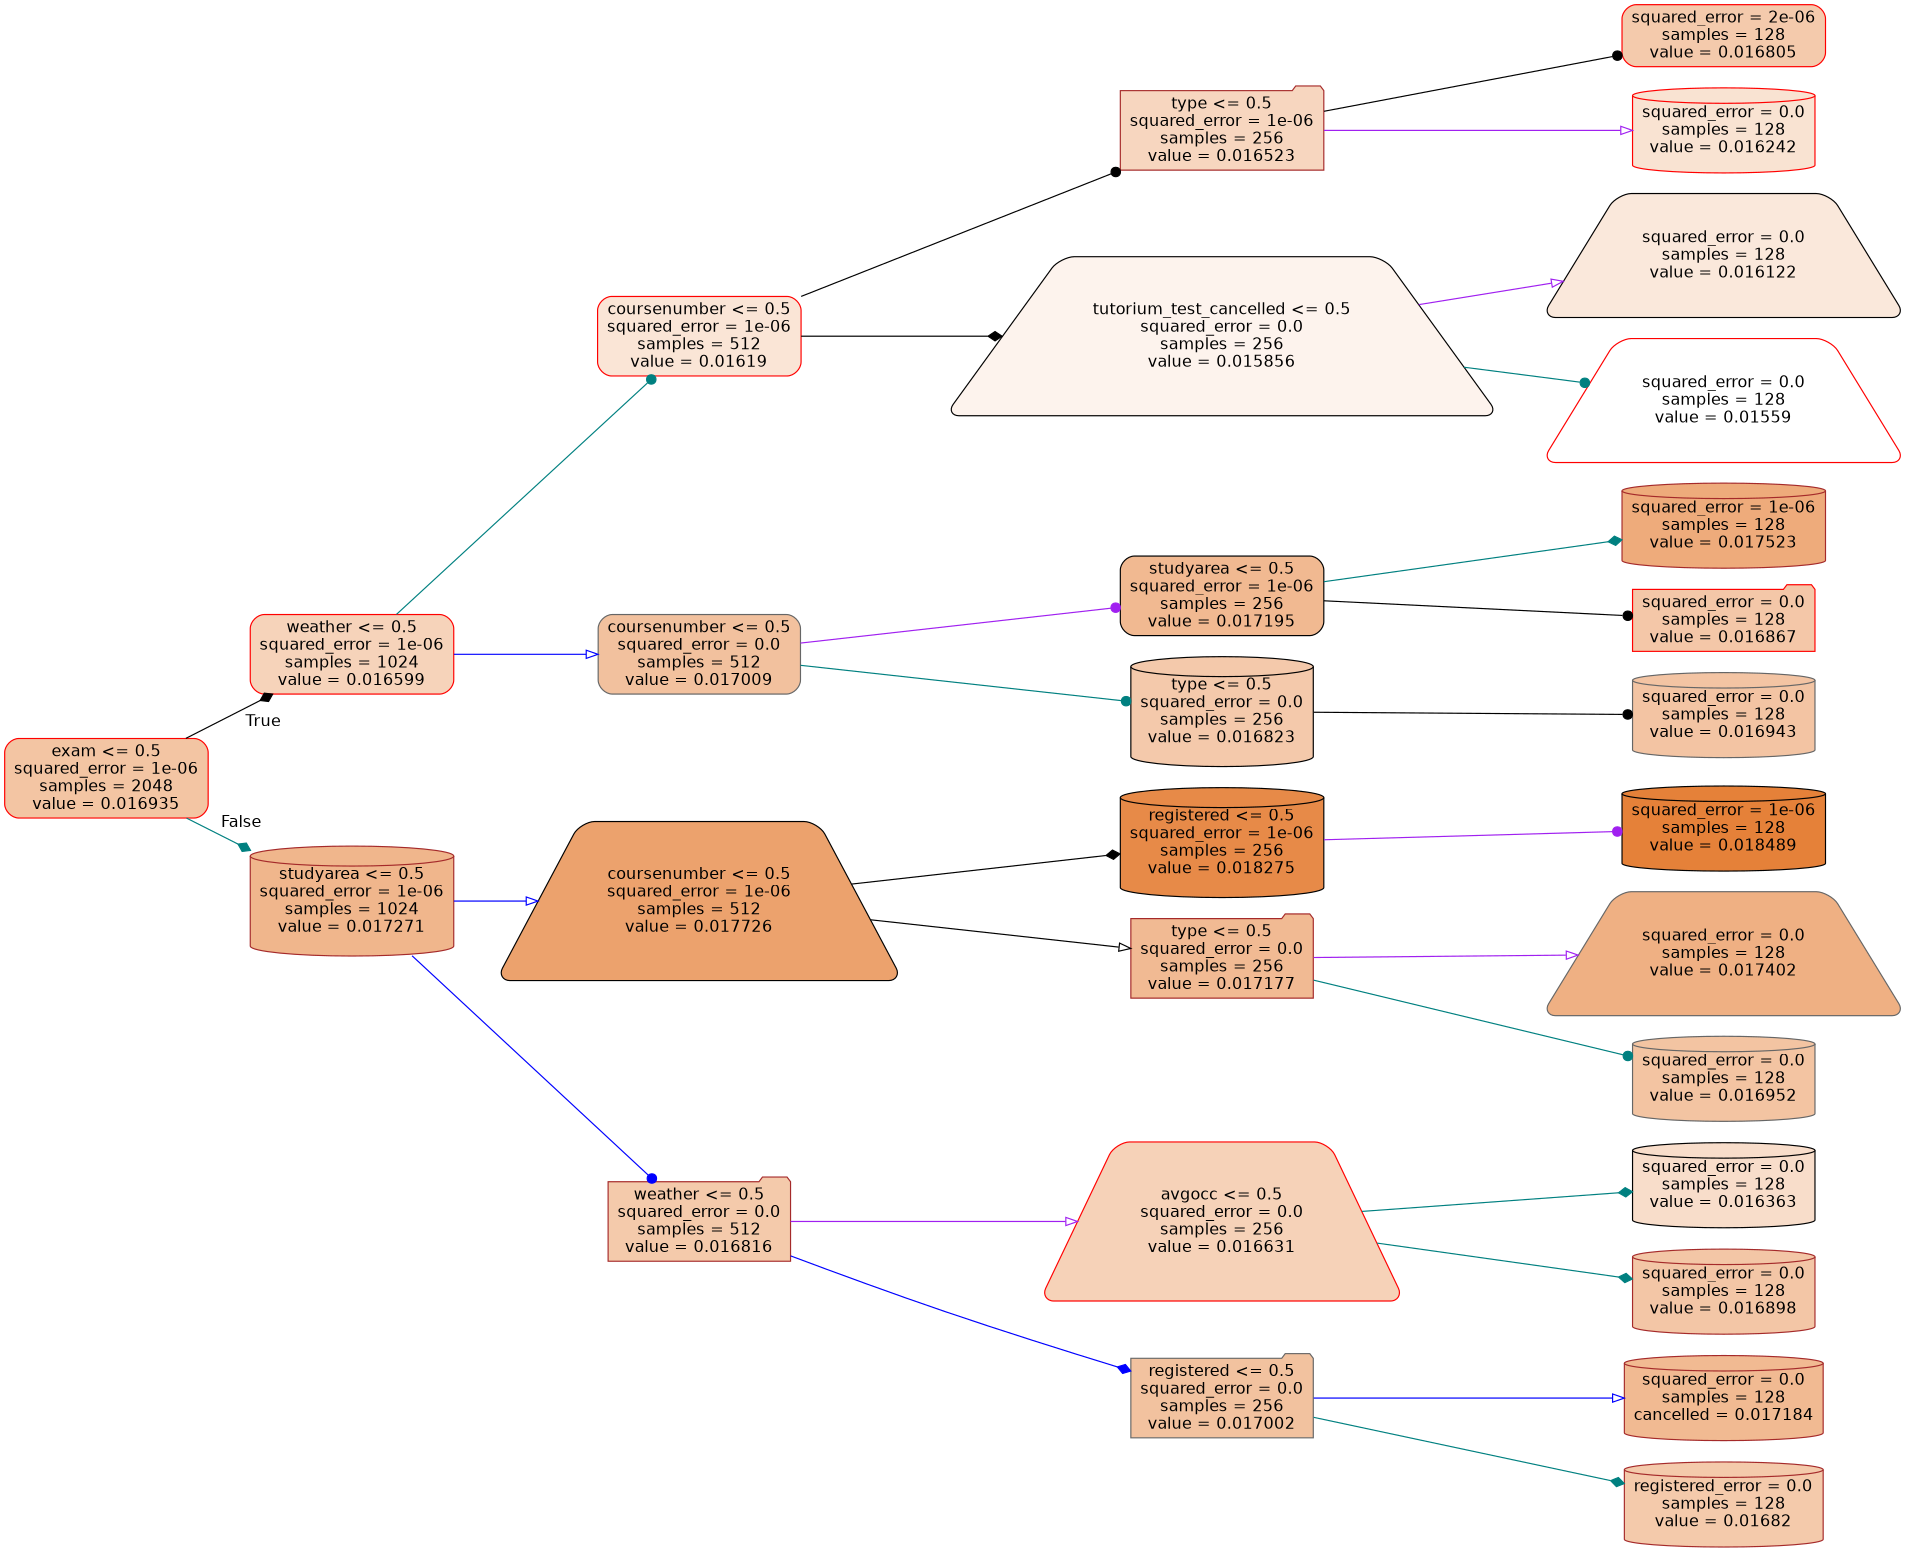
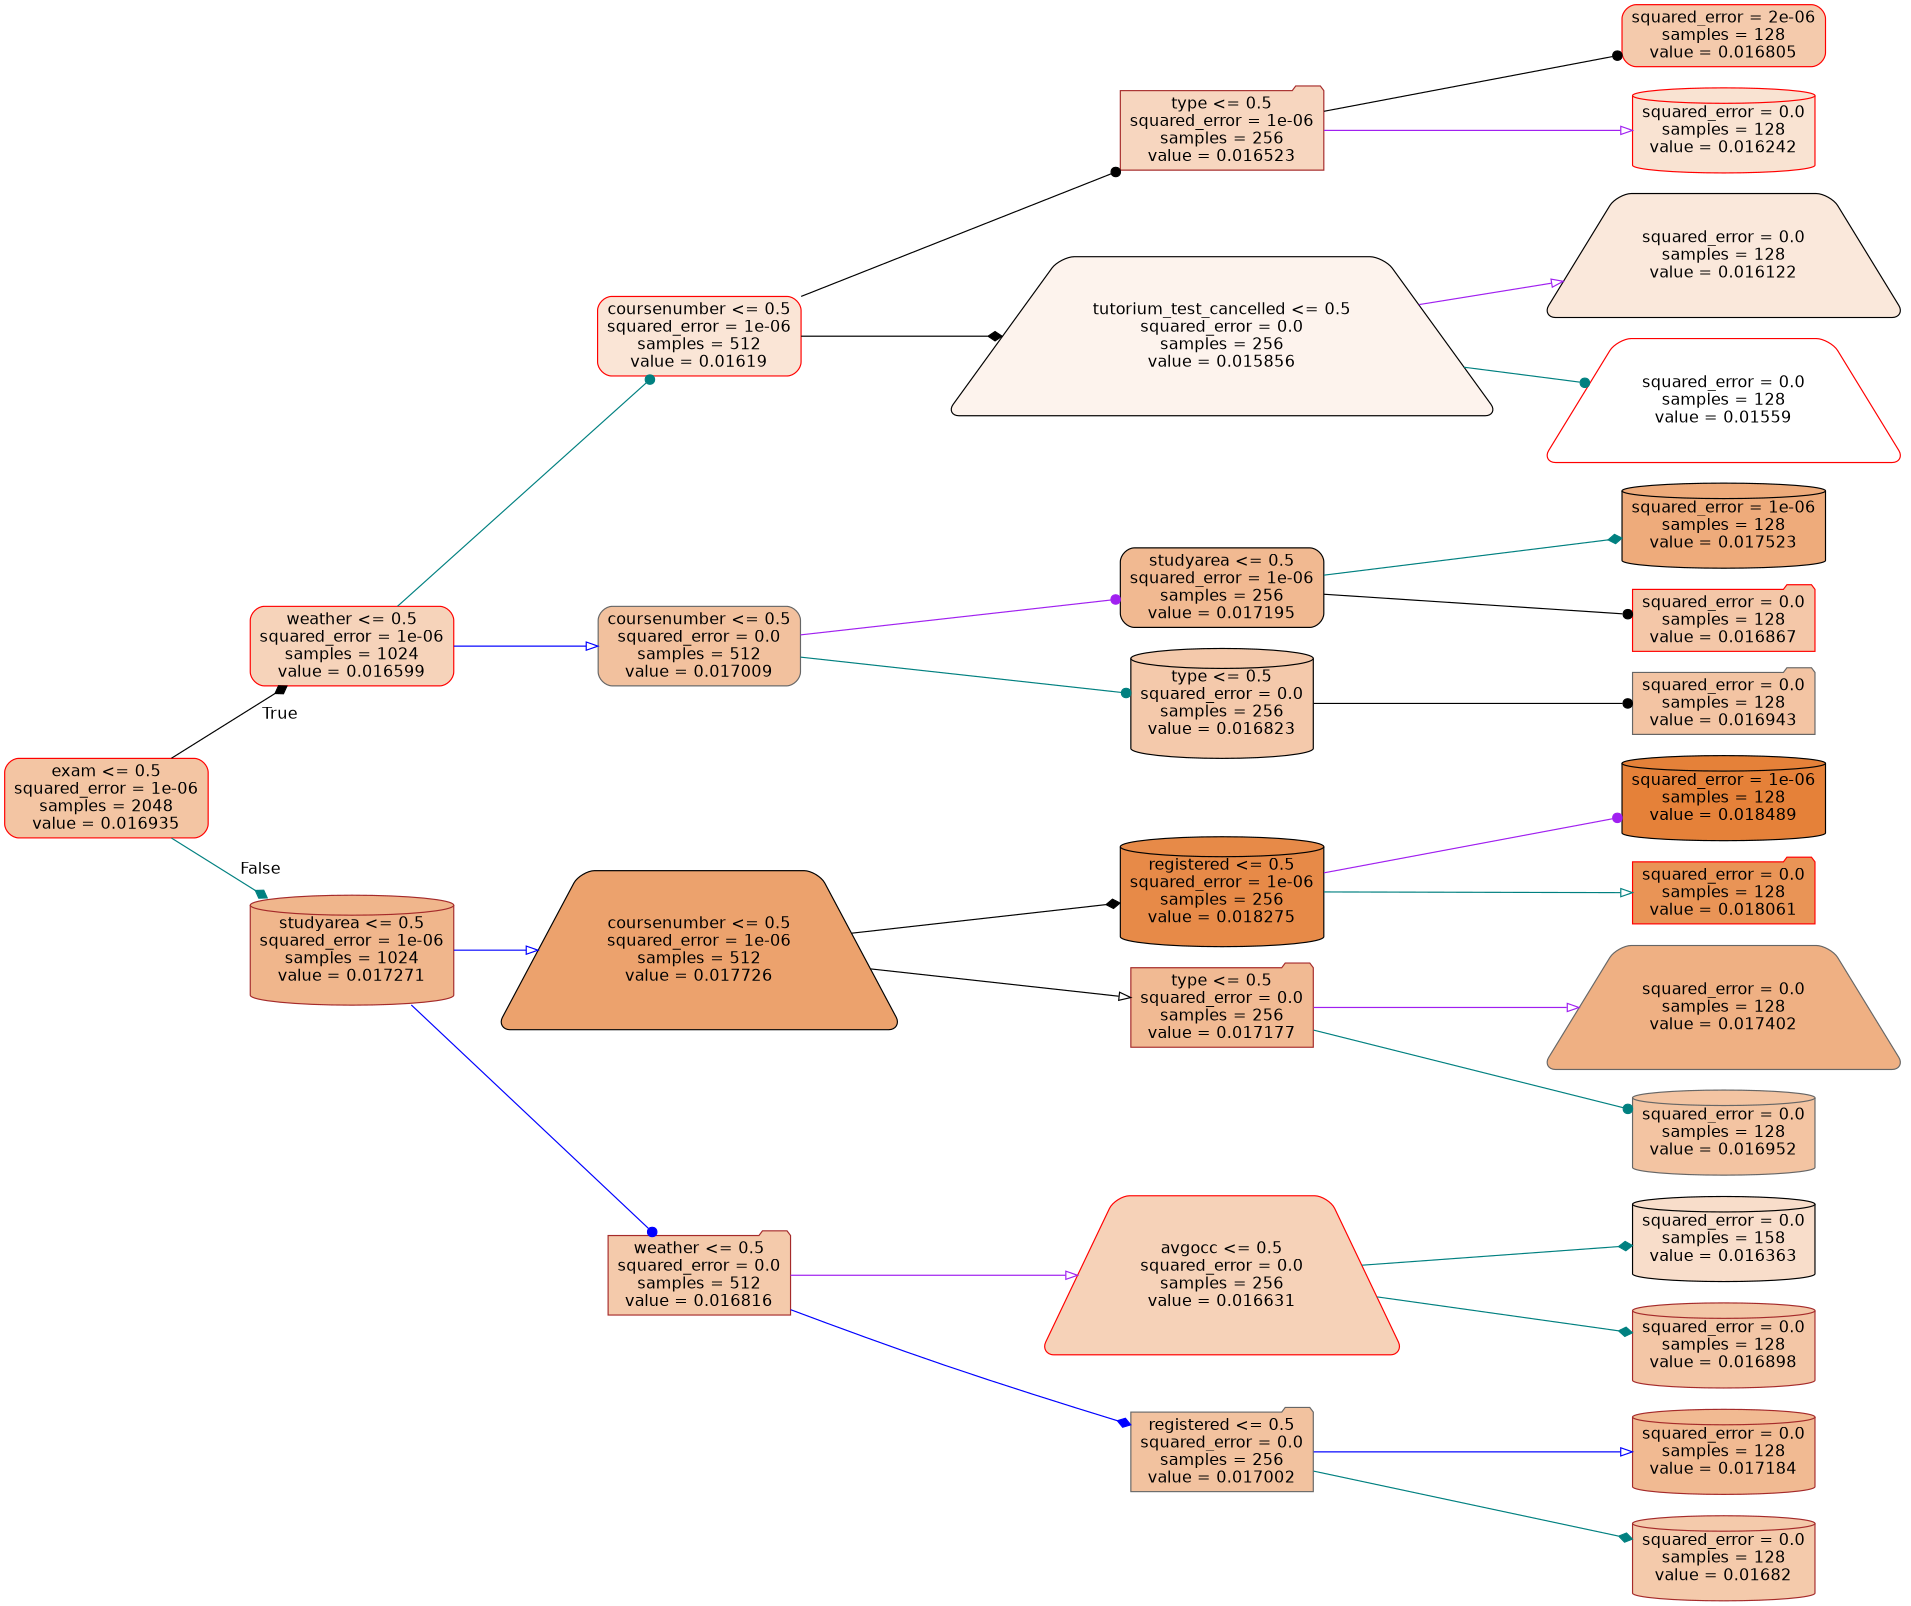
node "squared_error = 1e-06 samples = 128 value = 0.017523": color brown -> black
node "squared_error = 0.0 samples = 128 value = 0.016943": shape cylinder -> folder
node "squared_error = 0.0 samples = 128 value = 0.018061": added
node "squared_error = 0.0 samples = 128 value = 0.016363": label "squared_error = 0.0 samples = 128 value = 0.016363" -> "squared_error = 0.0 samples = 158 value = 0.016363"
node "squared_error = 0.0 samples = 128 cancelled = 0.017184": label "squared_error = 0.0 samples = 128 cancelled = 0.017184" -> "squared_error = 0.0 samples = 128 value = 0.017184"
node "registered_error = 0.0 samples = 128 value = 0.01682": label "registered_error = 0.0 samples = 128 value = 0.01682" -> "squared_error = 0.0 samples = 128 value = 0.01682"
